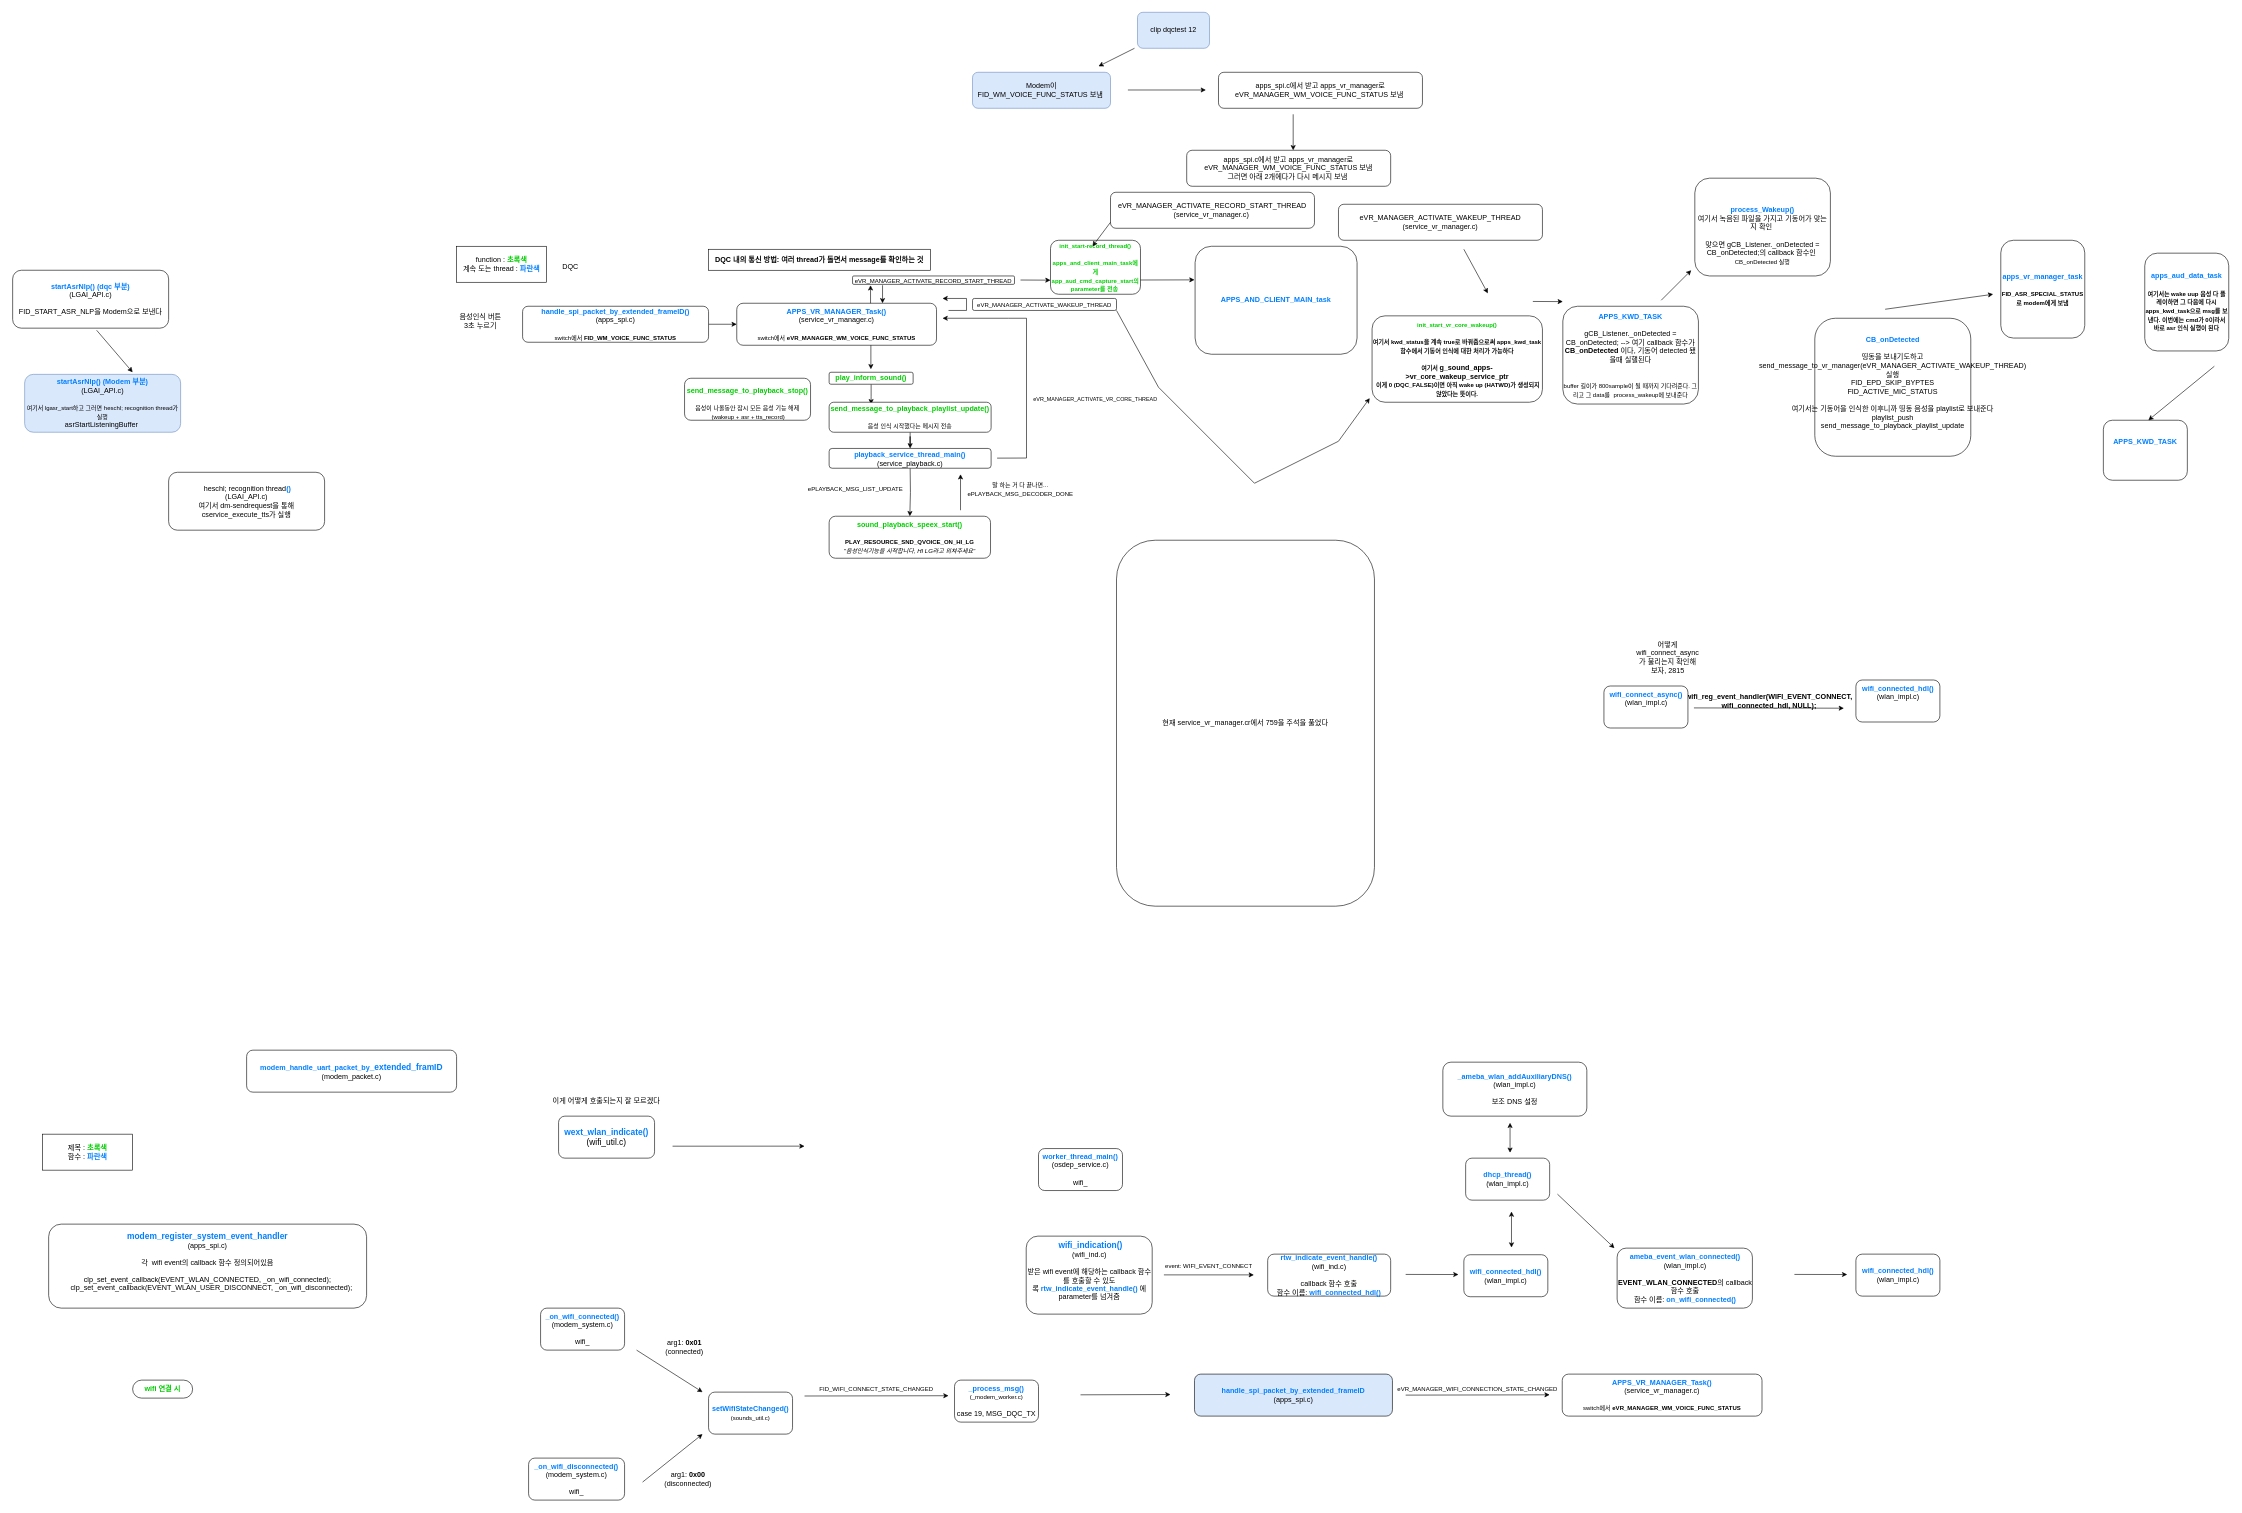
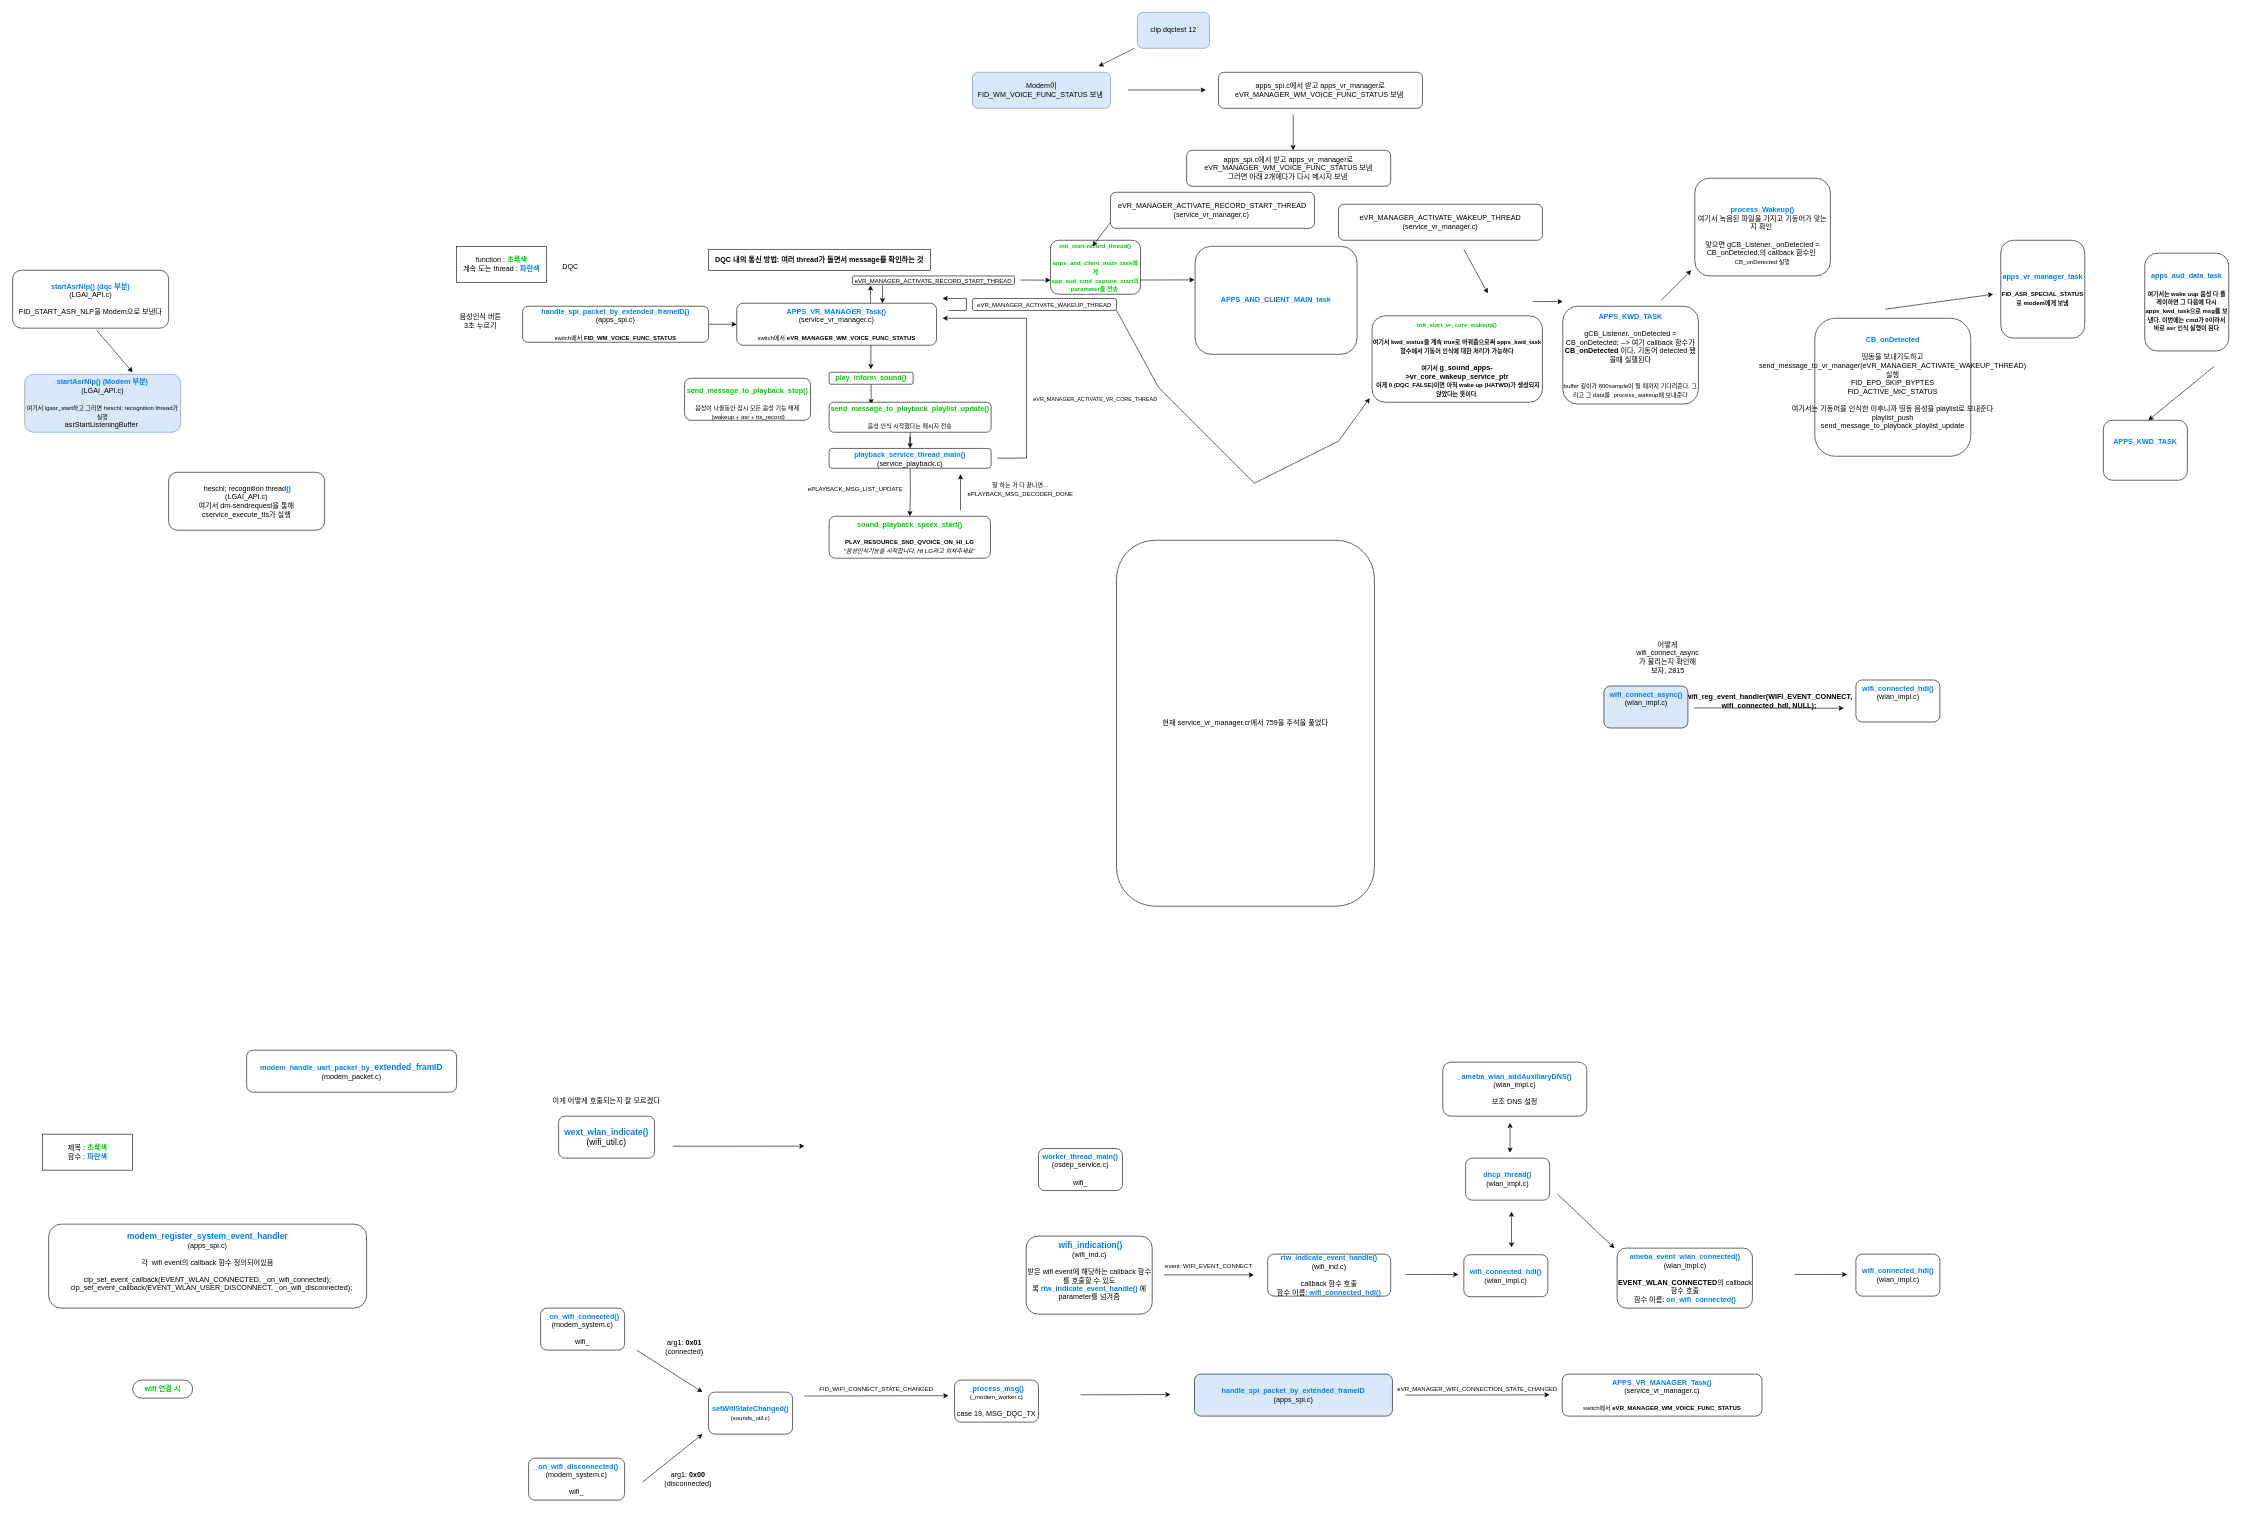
node "wifi_connect_async()(wlan_impl.c)": fillcolor #ffffff -> #dae8fc
